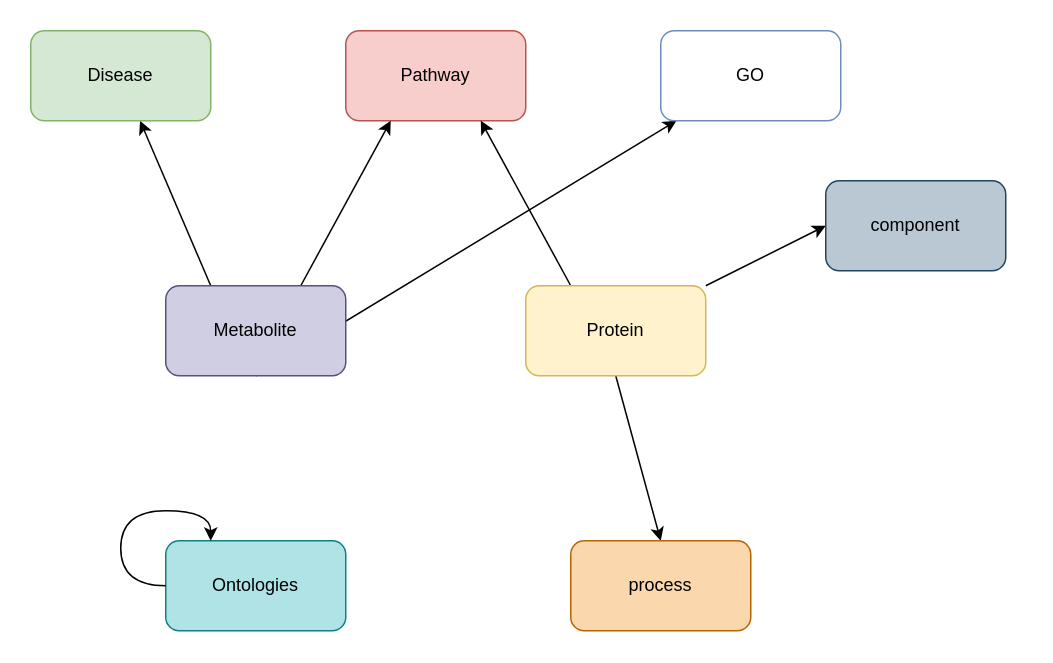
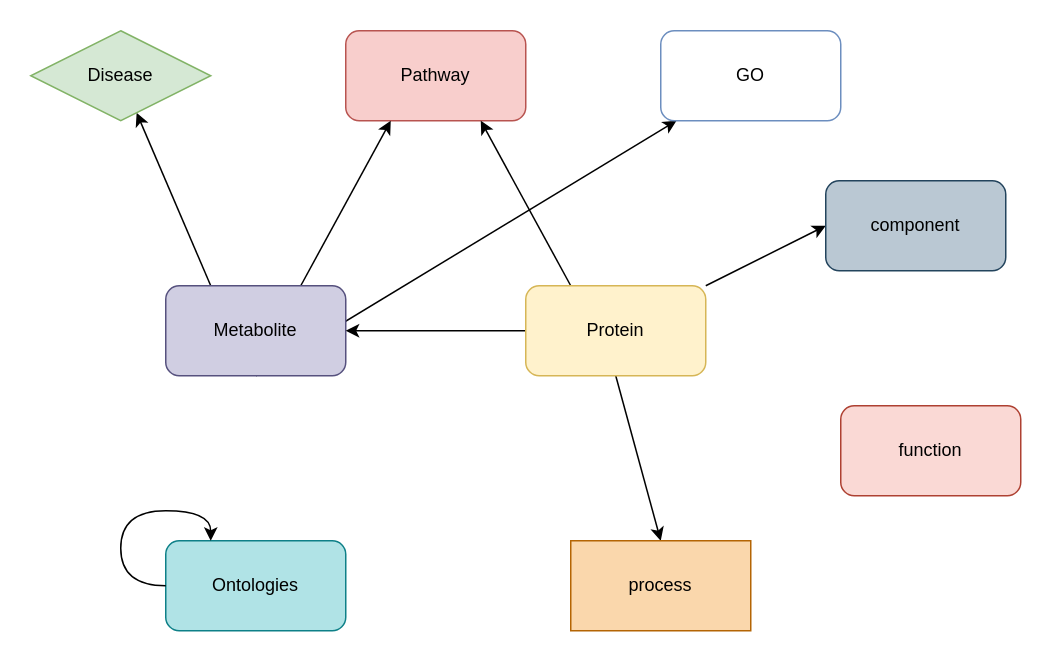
node "Disease": shape rounded rectangle -> diamond
edge "Protein" -> "Metabolite": added
node "function": added
node "process": shape rounded rectangle -> rectangle
